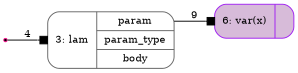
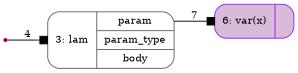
edge "3: lam" -> "6: var(x)": label "9" -> "7"
